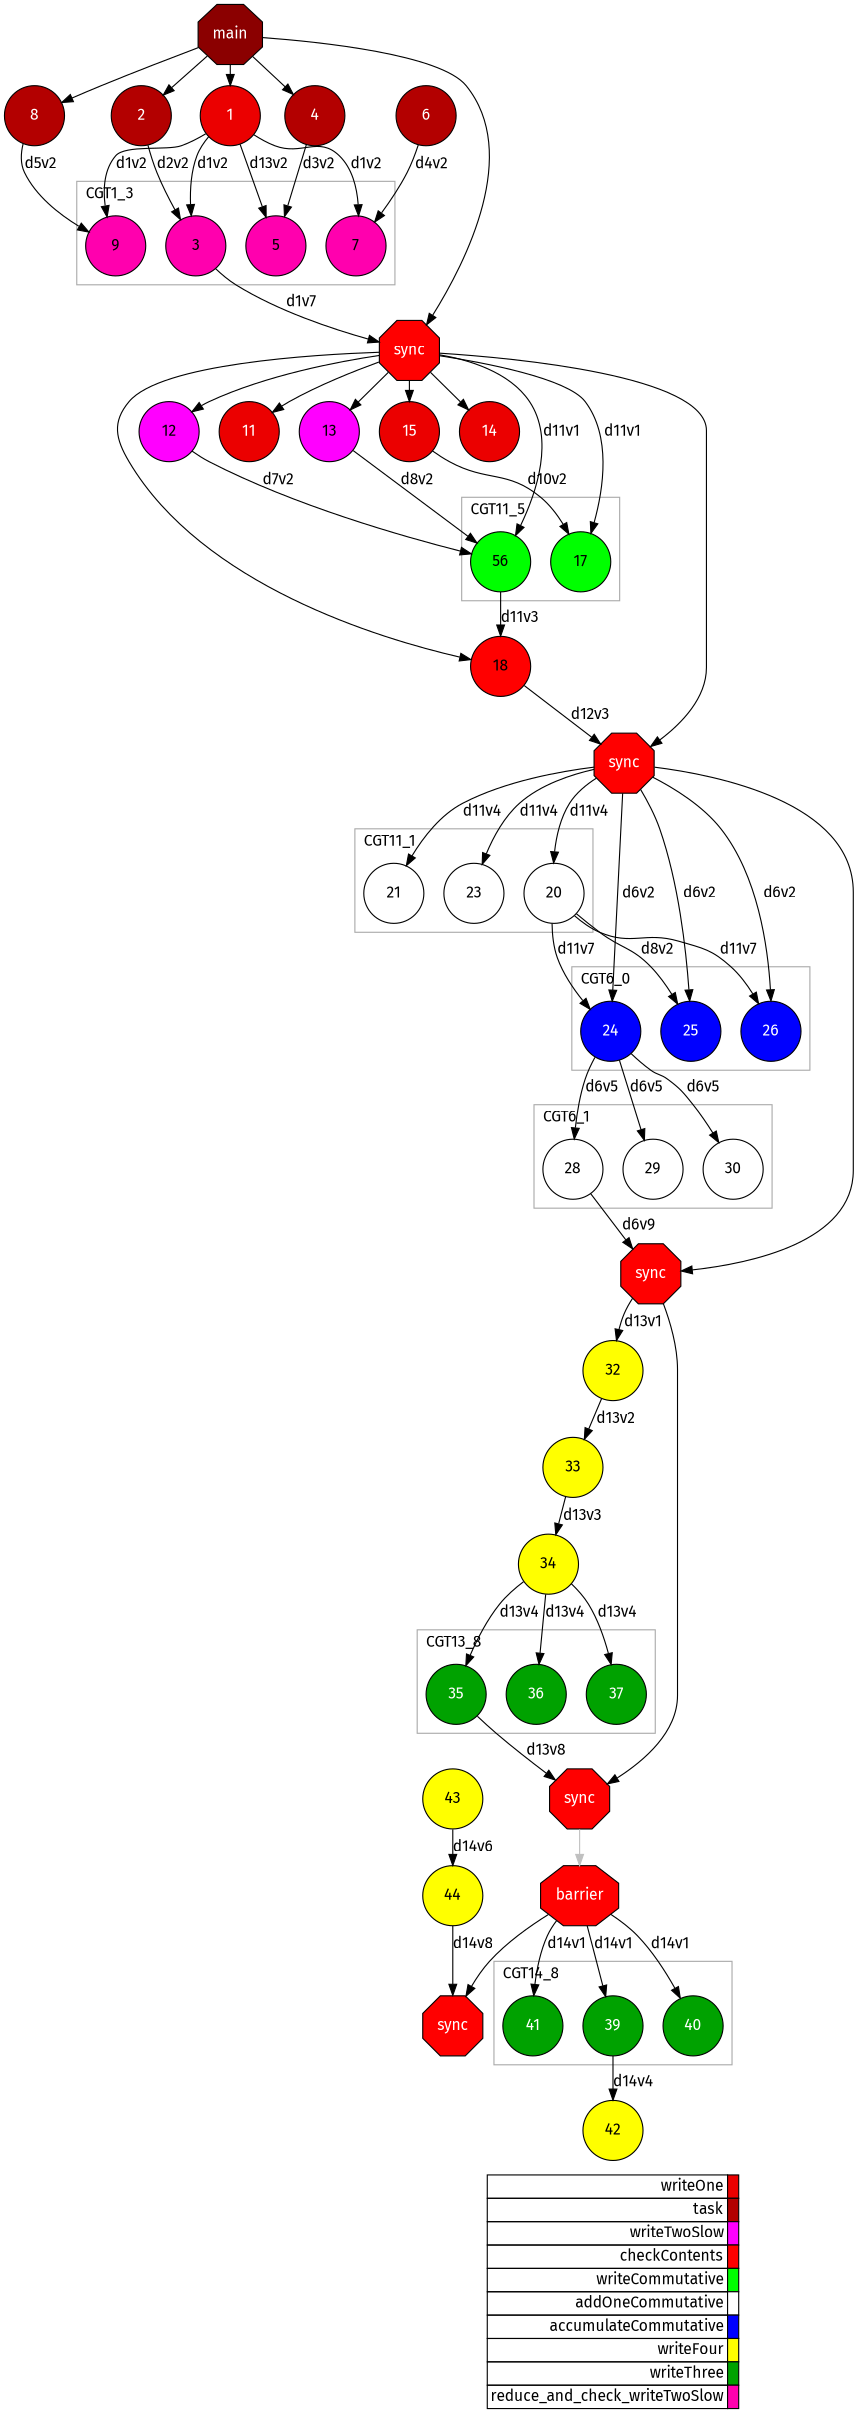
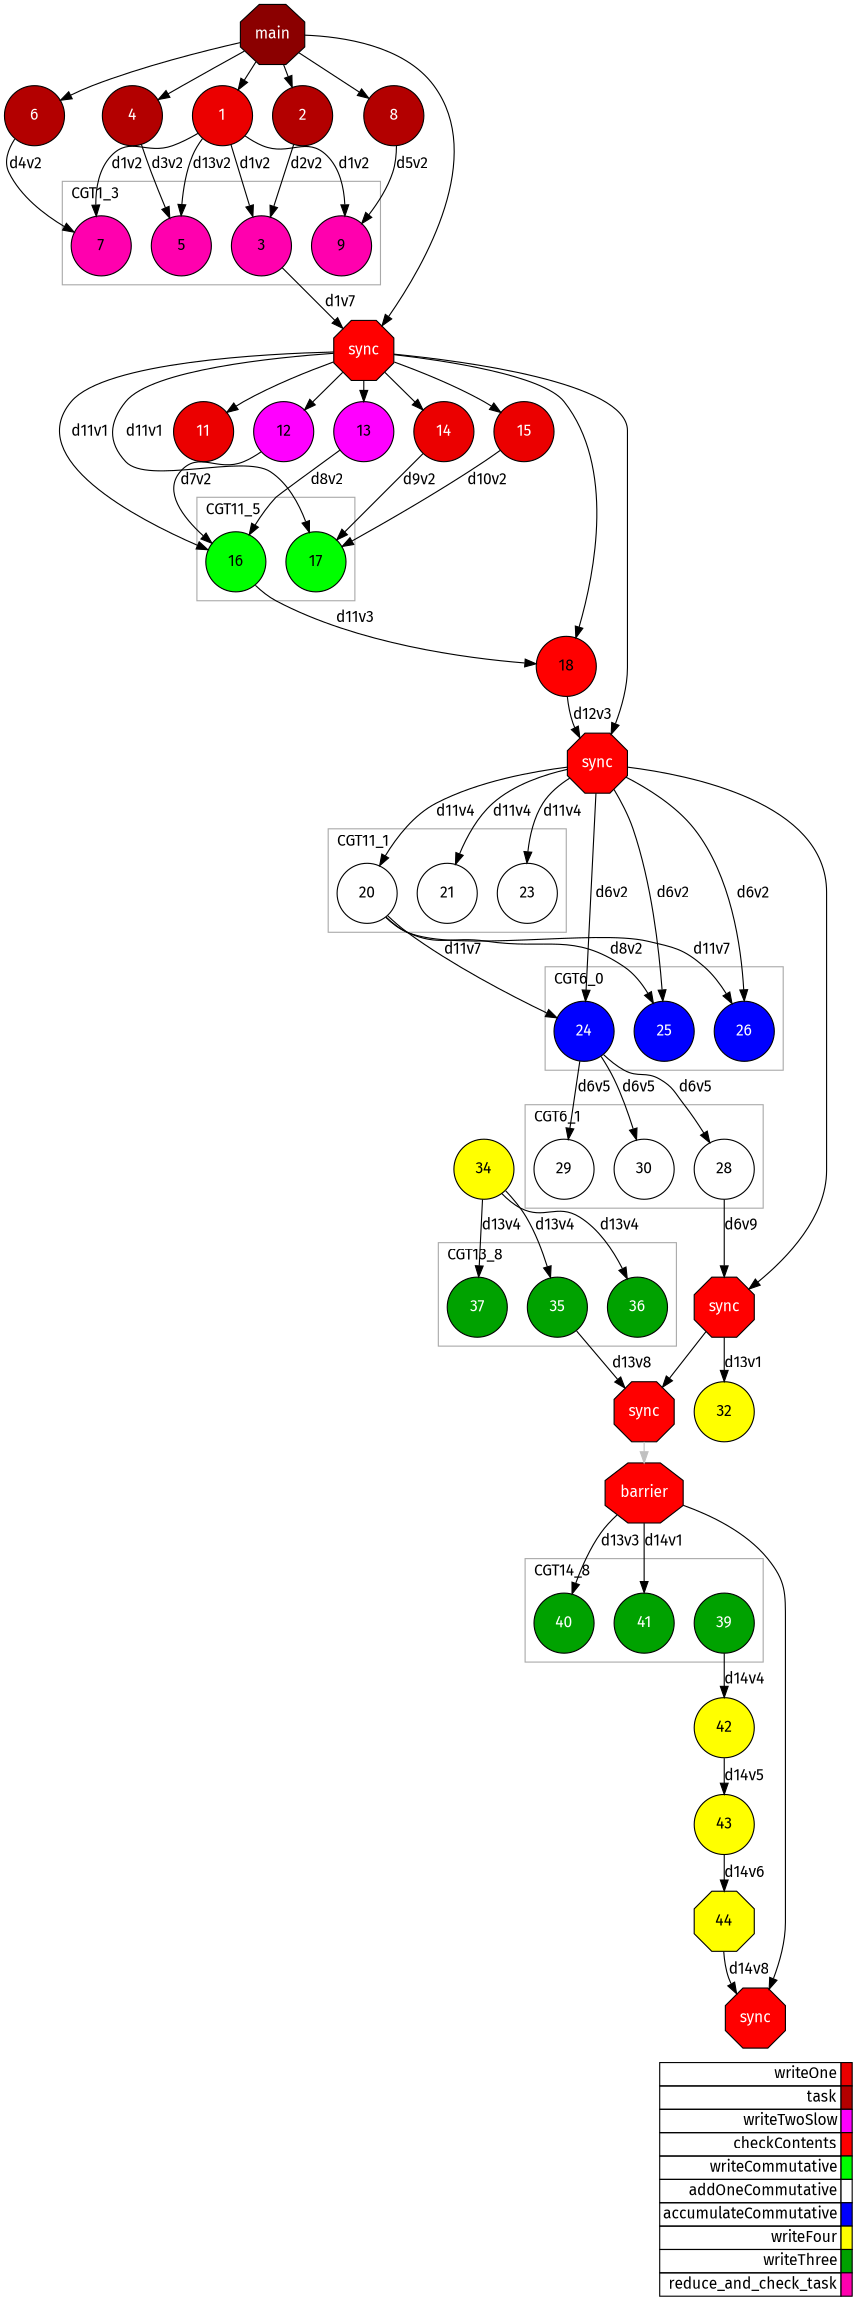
edge "main" -> "6": added
edge "14" -> "17": added, label "d9v2"
node "56": label "56" -> "16"
node "33": removed
edge "42" -> "43": added, label "d14v5"
node "44": shape circle -> octagon
edge "barrier" -> "40": label "d14v1" -> "d13v3"
edge "barrier" -> "39": removed, label "d14v1"
node "writeOne": text "reduce_and_check_writeTwoSlow" -> "reduce_and_check_task"
